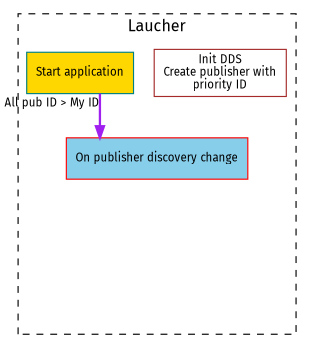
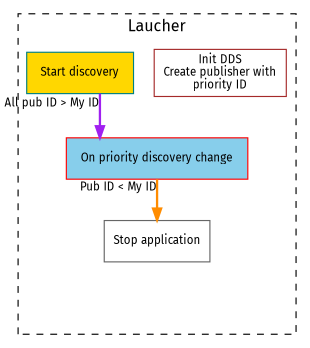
node "Start application": label "Start application" -> "Start discovery"
node "On publisher discovery change": label "On publisher discovery change" -> "On priority discovery change"
node "Stop application": added
